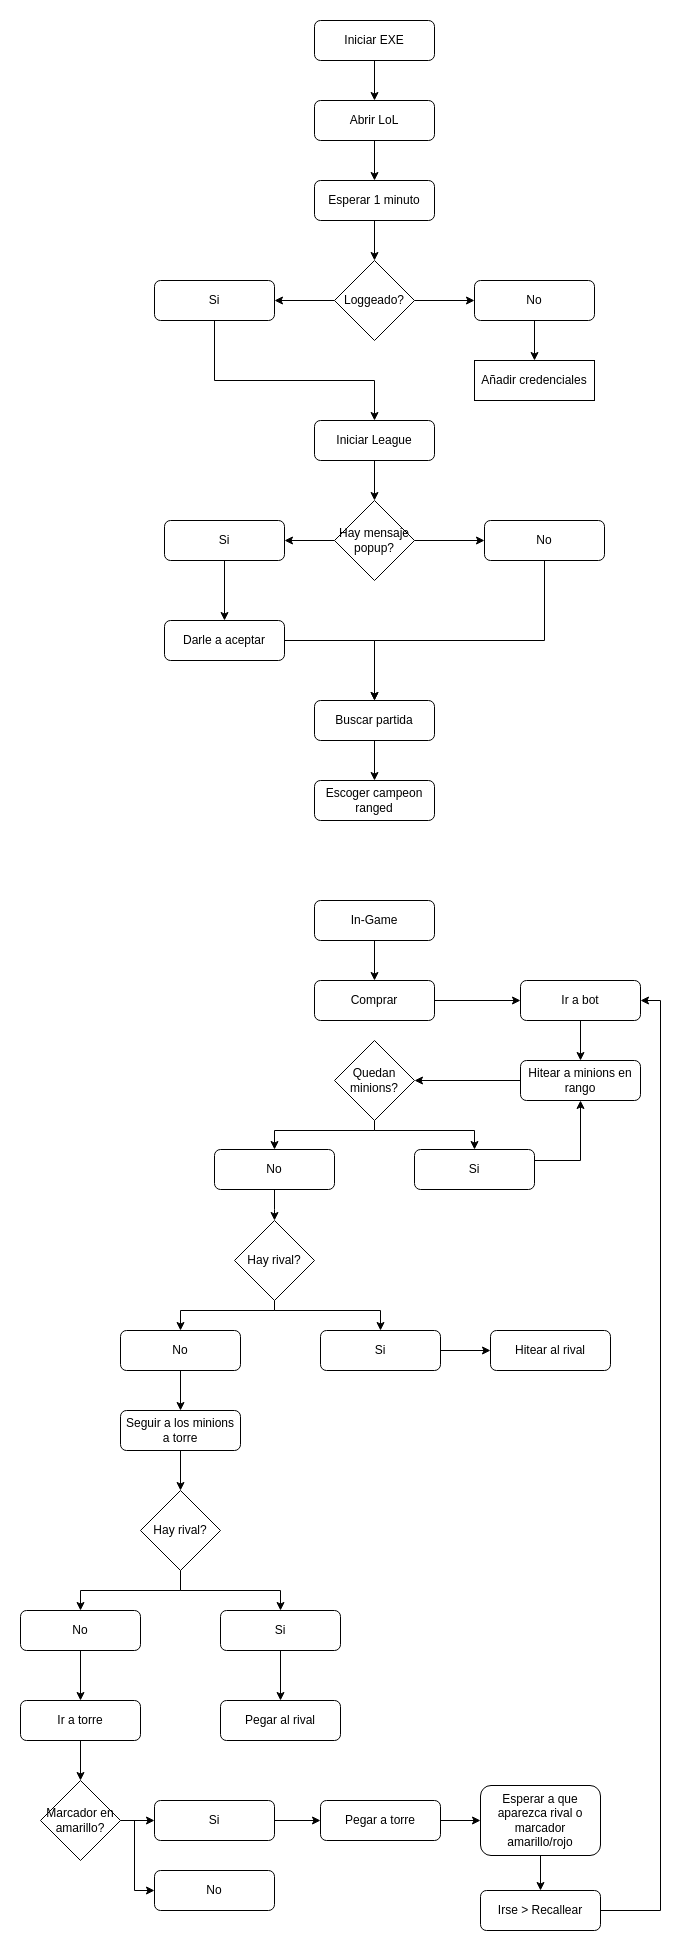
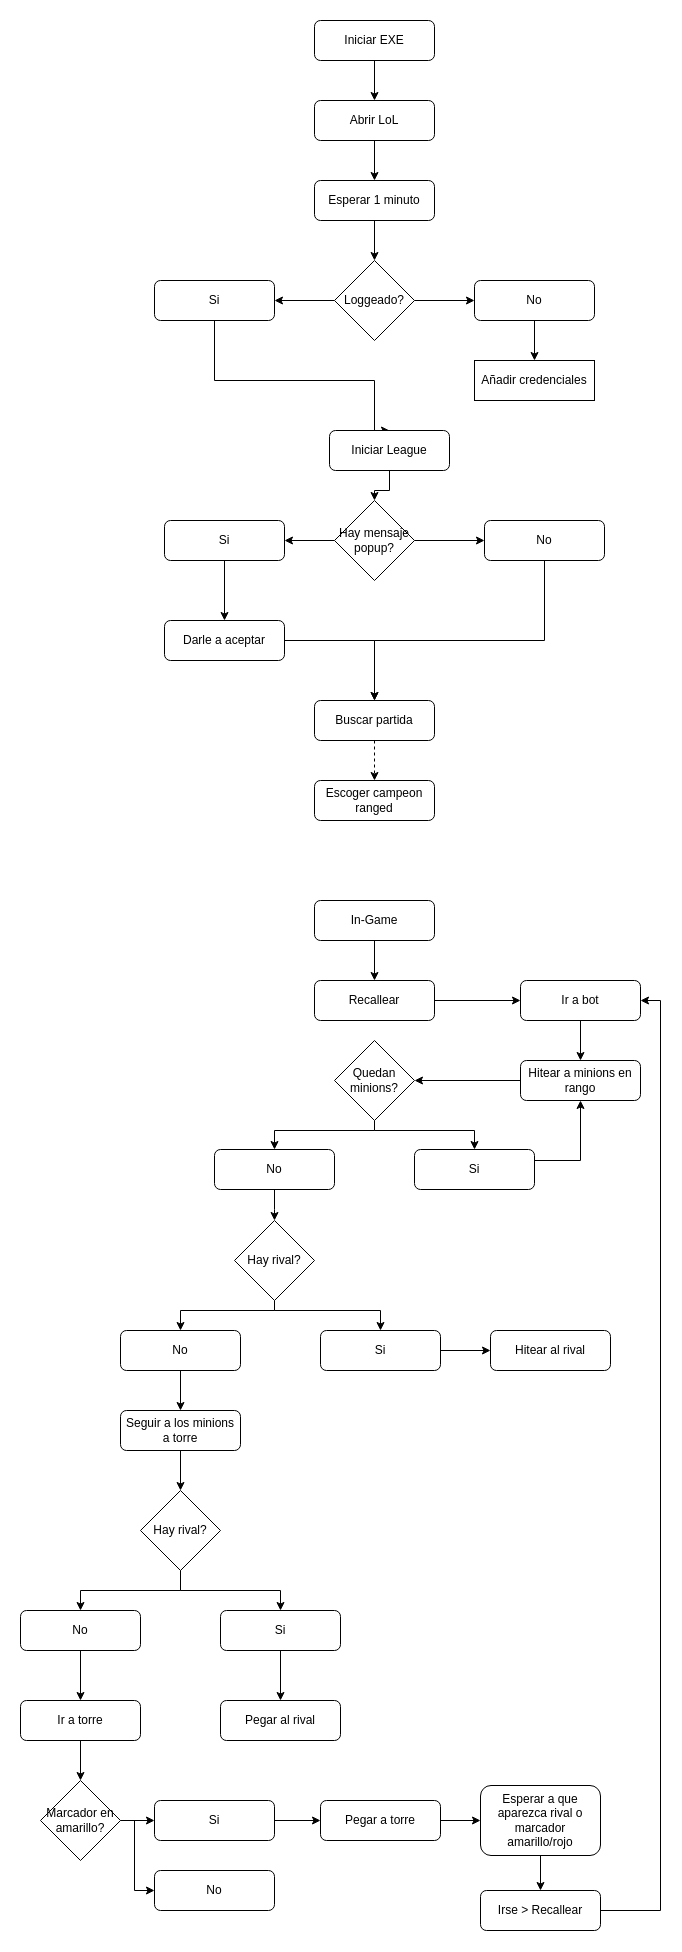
node "Iniciar League": moved (375, 441) -> (390, 451)
edge "Buscar partida" -> "Escoger campeon ranged": style solid -> dashed
node "Comprar": label "Comprar" -> "Recallear"
